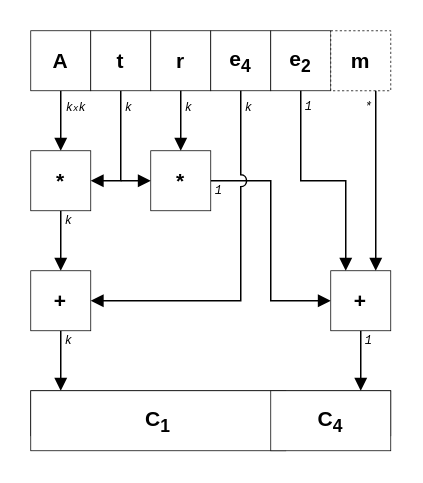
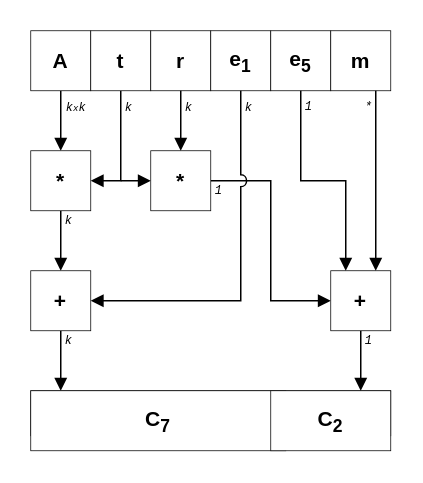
node "e4": label "e4" -> "e1"
node "e2": label "e2" -> "e5"
node "m": style dashed -> solid
node "C1": label "C1" -> "C7"
node "C4": label "C4" -> "C2"
